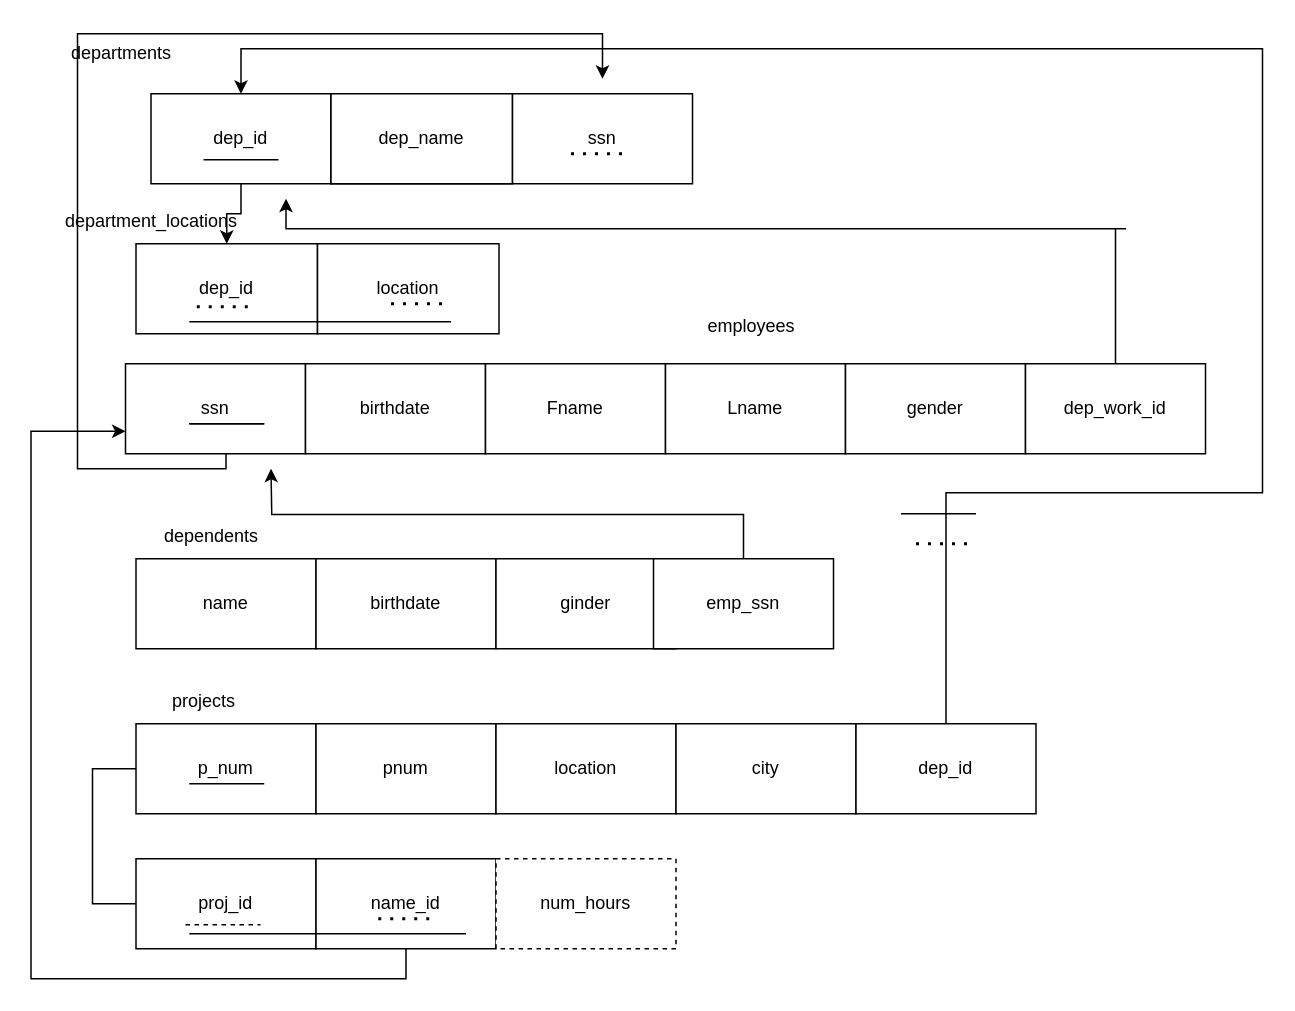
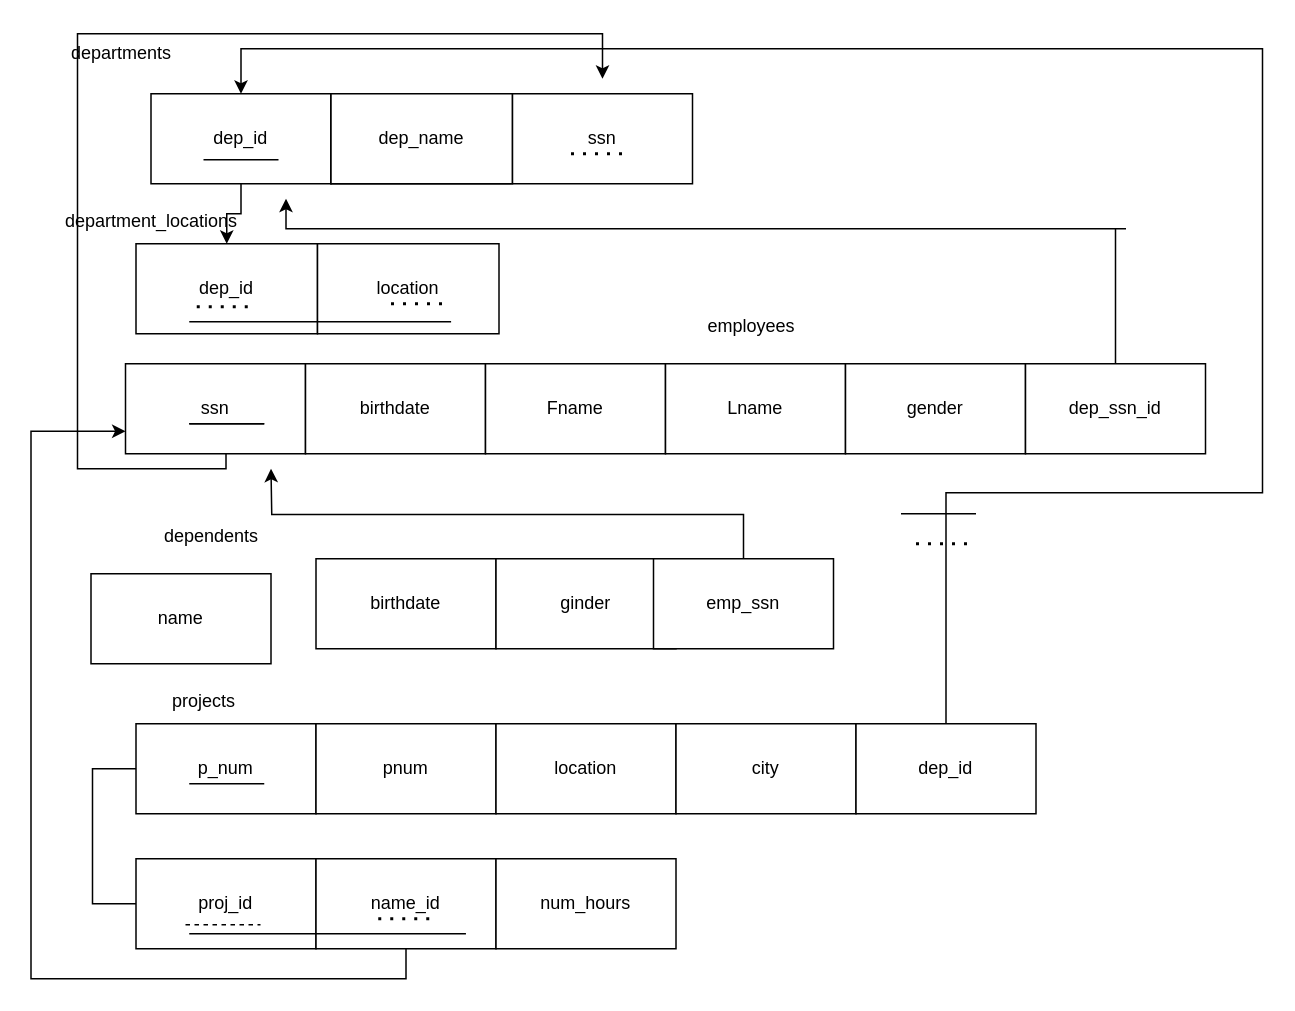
node "dep_work_id": label "dep_work_id" -> "dep_ssn_id"
node "name": moved (226, 604) -> (181, 619)
node "num_hours": style dashed -> solid
